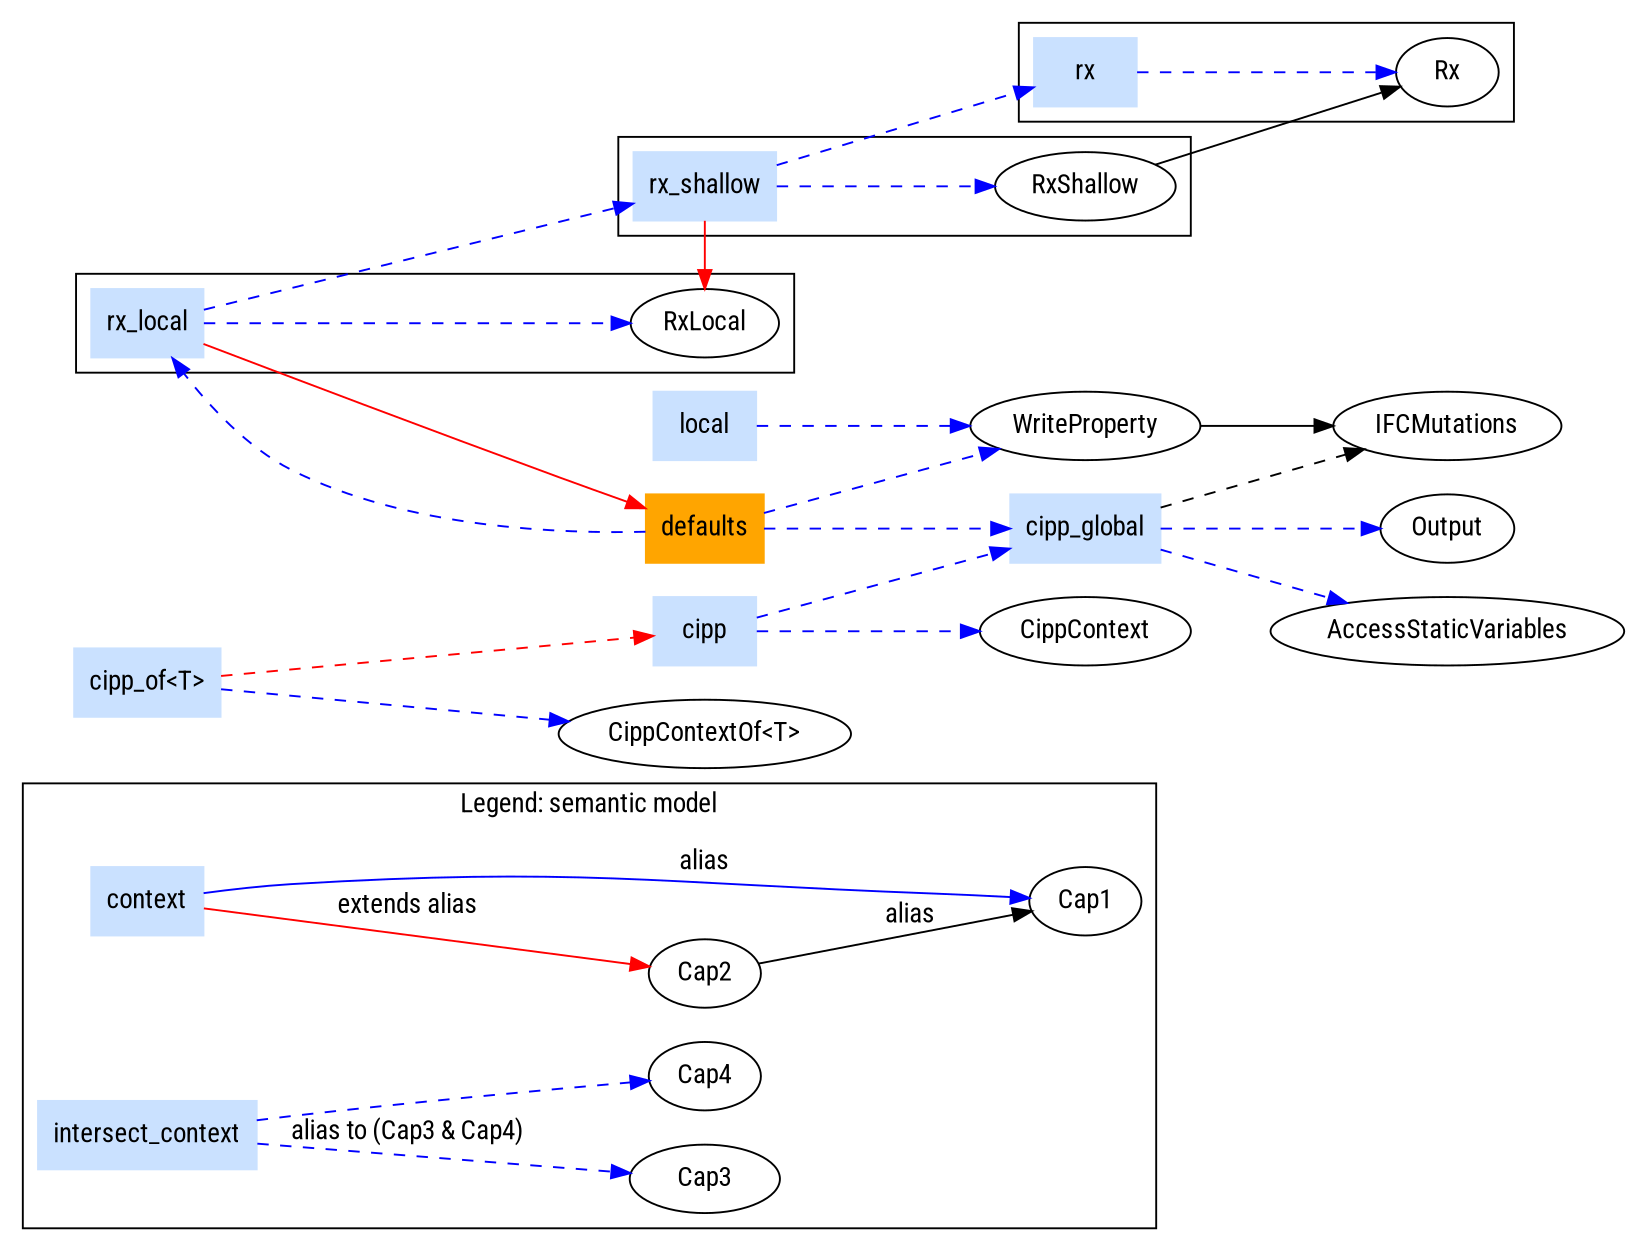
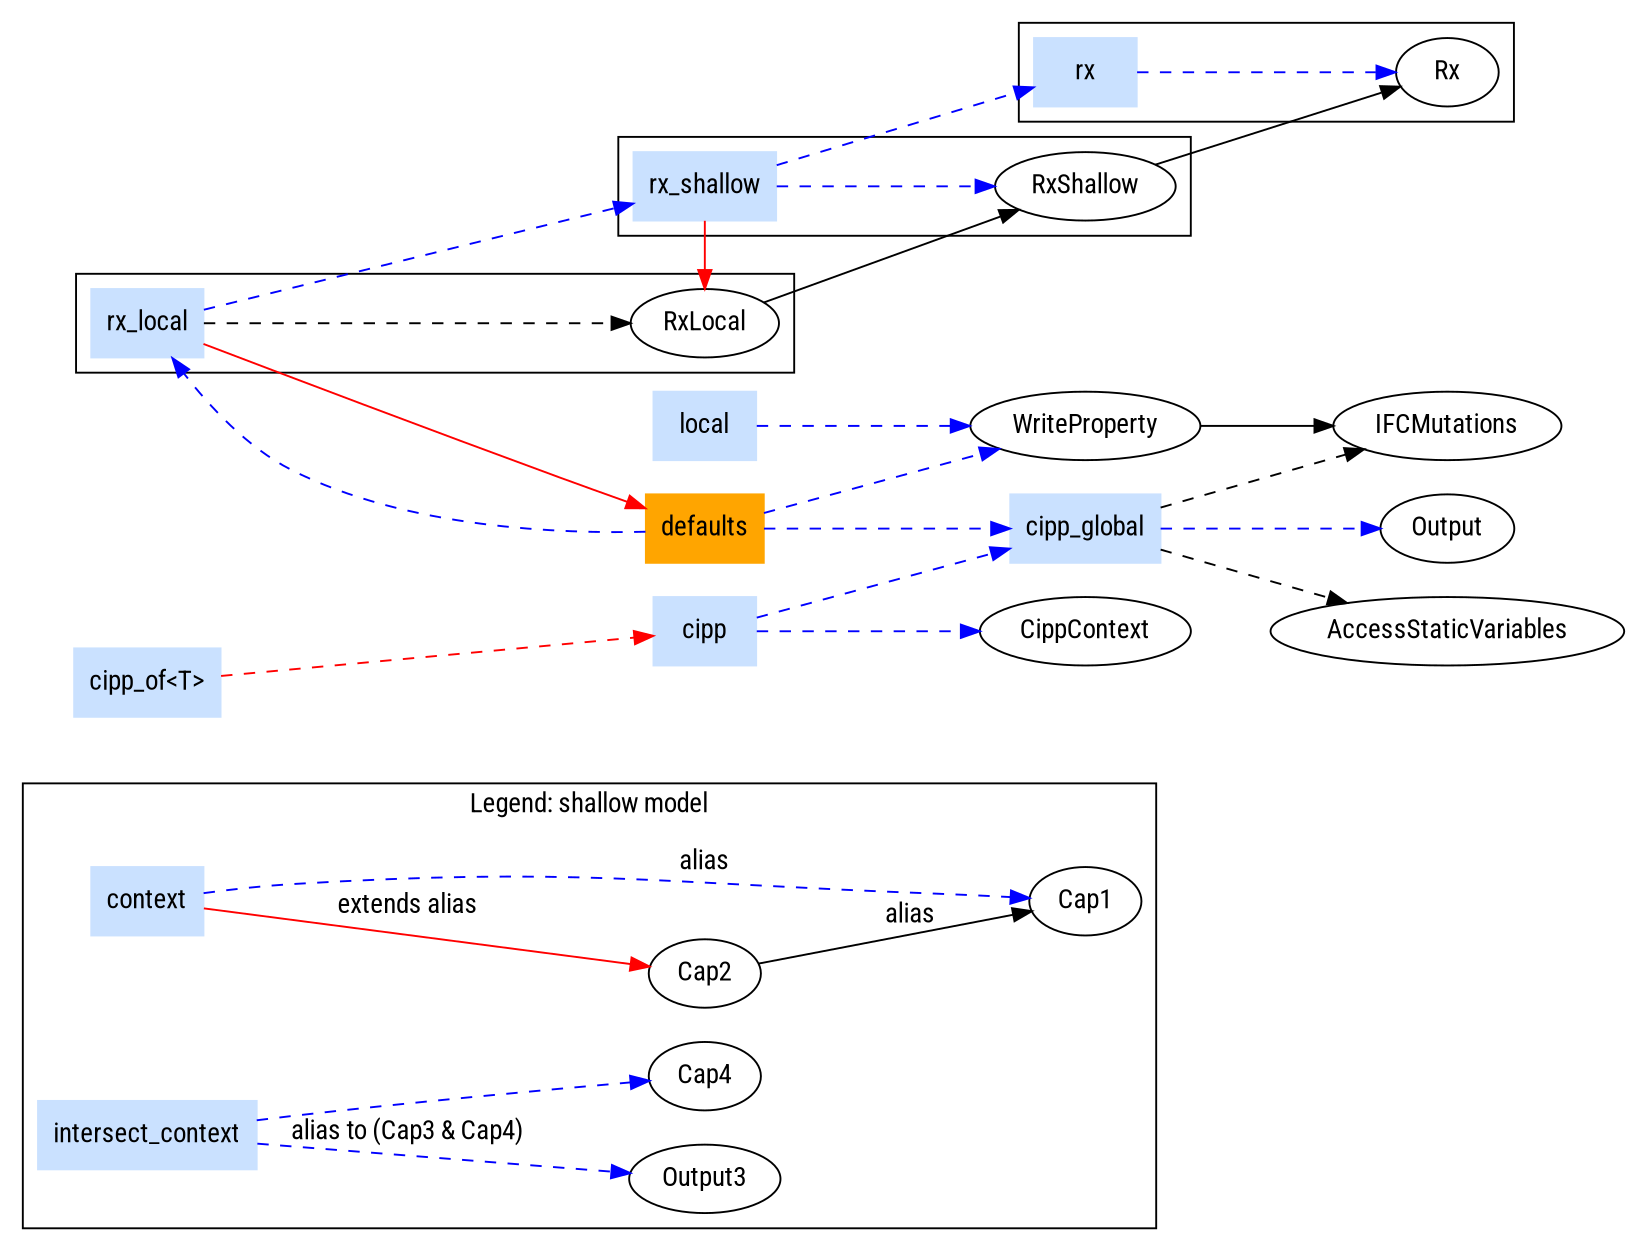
edge "RxLocal" -> "RxShallow": added
edge "rx_local" -> "RxLocal": color blue -> black
edge "cipp_global" -> "AccessStaticVariables": color blue -> black
node "CippContextOf<T>": removed
cluster "Legend: semantic model": label "Legend: semantic model" -> "Legend: shallow model"
edge "context" -> "Cap1": style solid -> dashed
node "Cap3": label "Cap3" -> "Output3"
